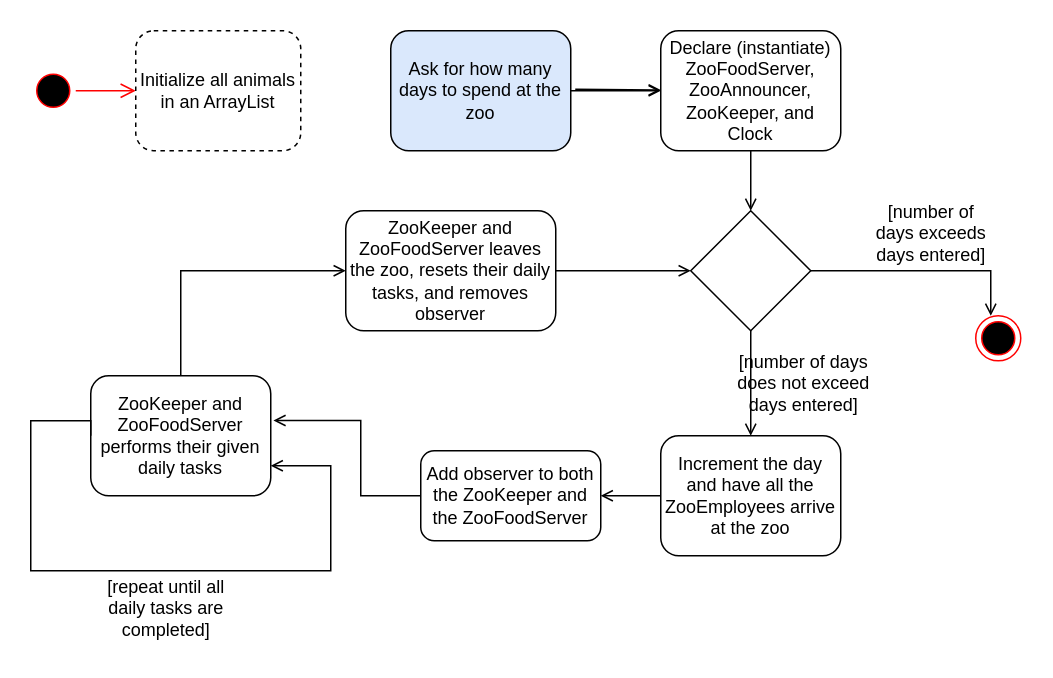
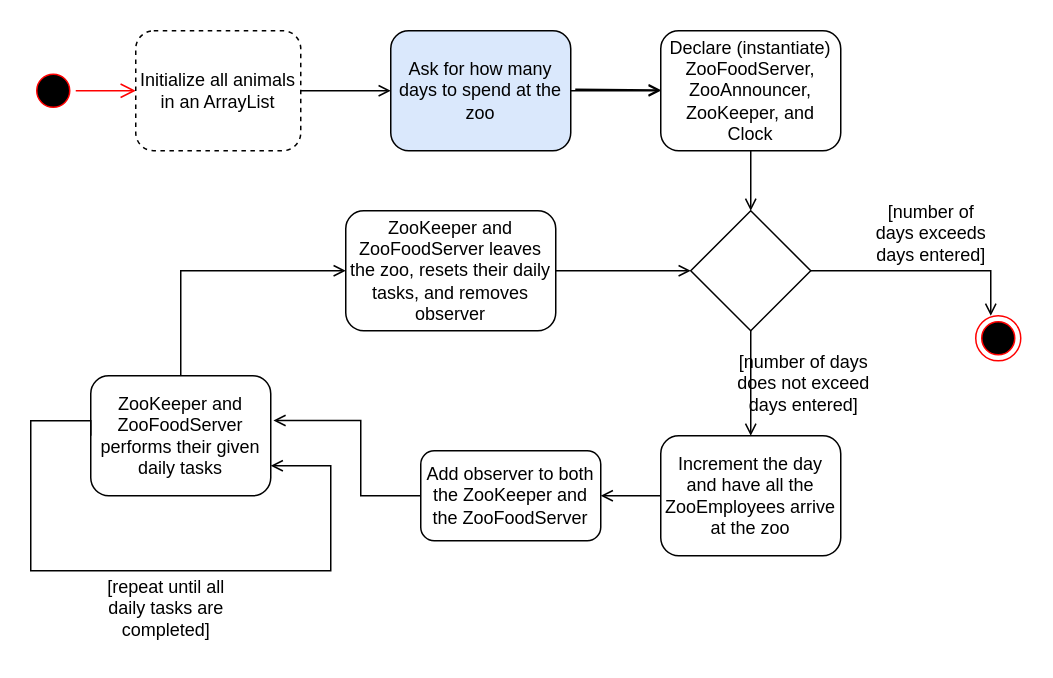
edge "Initialize all animals in an ArrayList" -> "Ask for how many days to spend at the zoo": added
